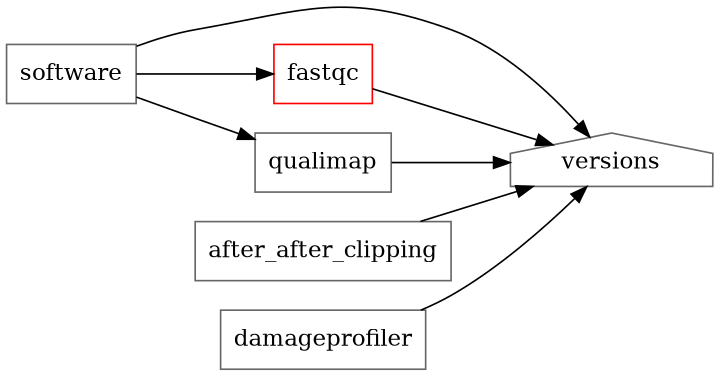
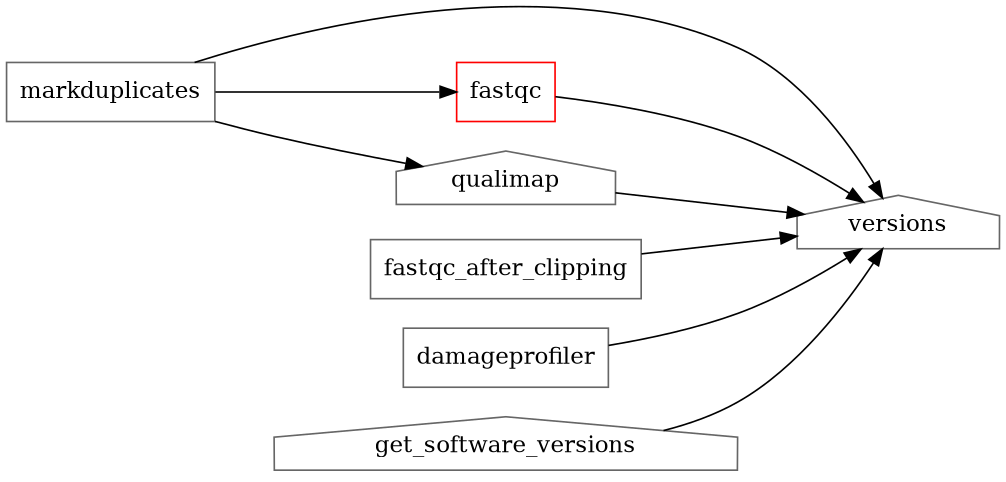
node "software": label "software" -> "markduplicates"
node "qualimap": shape box -> house
node "after_after_clipping": label "after_after_clipping" -> "fastqc_after_clipping"
node "get_software_versions": added
